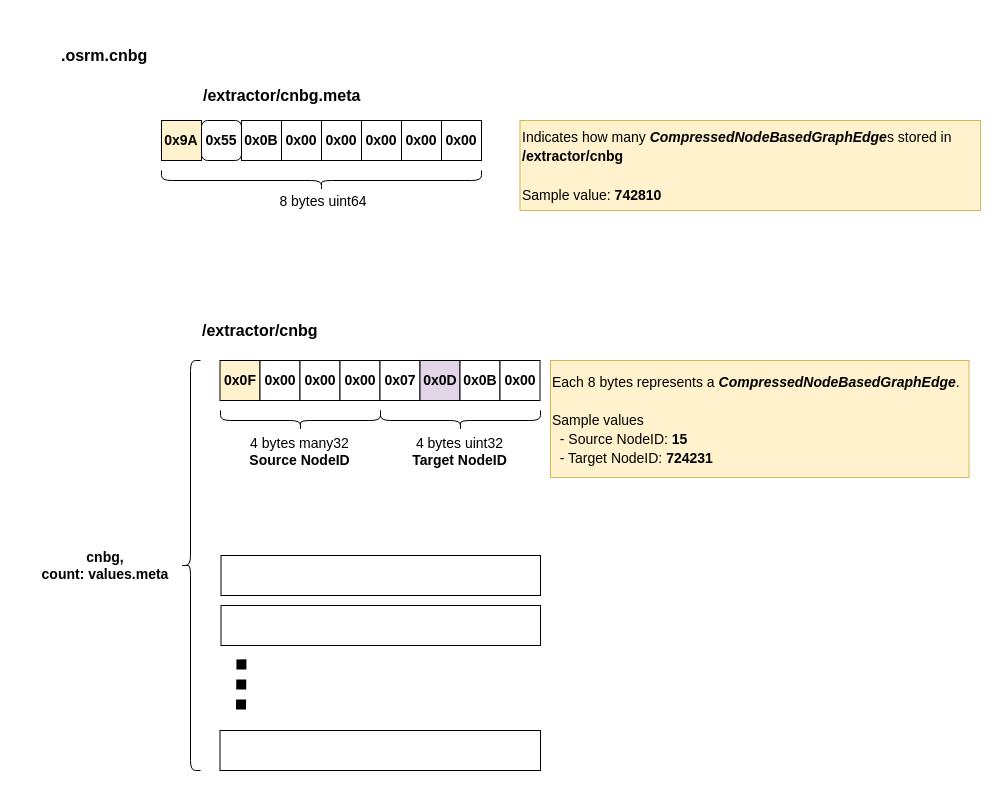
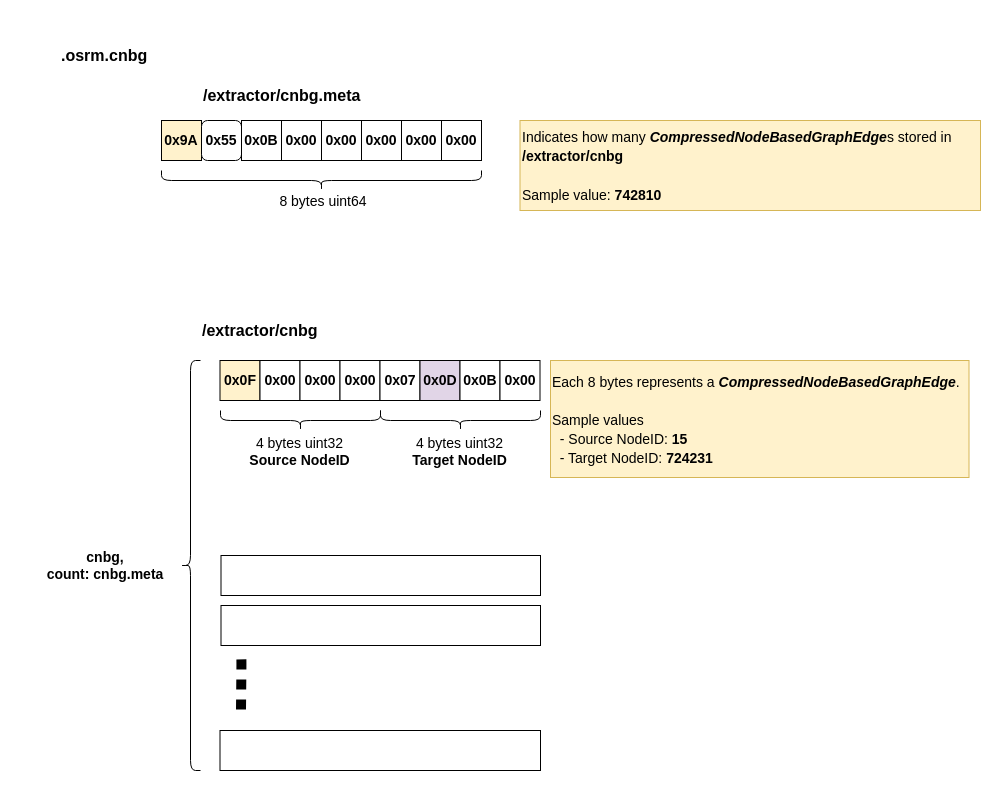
node "4 bytes many32 Source NodeID": label "4 bytes many32 Source NodeID" -> "4 bytes uint32 Source NodeID"
node "cnbg, count: values.meta": label "cnbg, count: values.meta" -> "cnbg, count: cnbg.meta"
